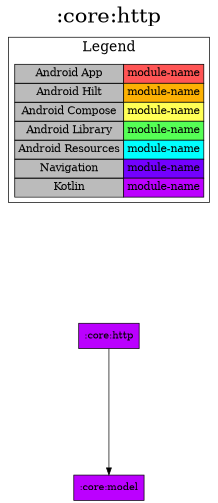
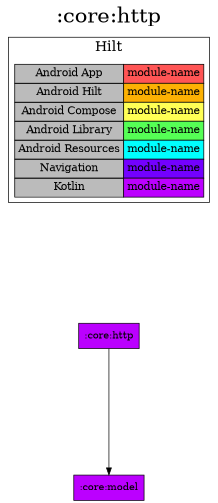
cluster "Legend": label "Legend" -> "Hilt"
